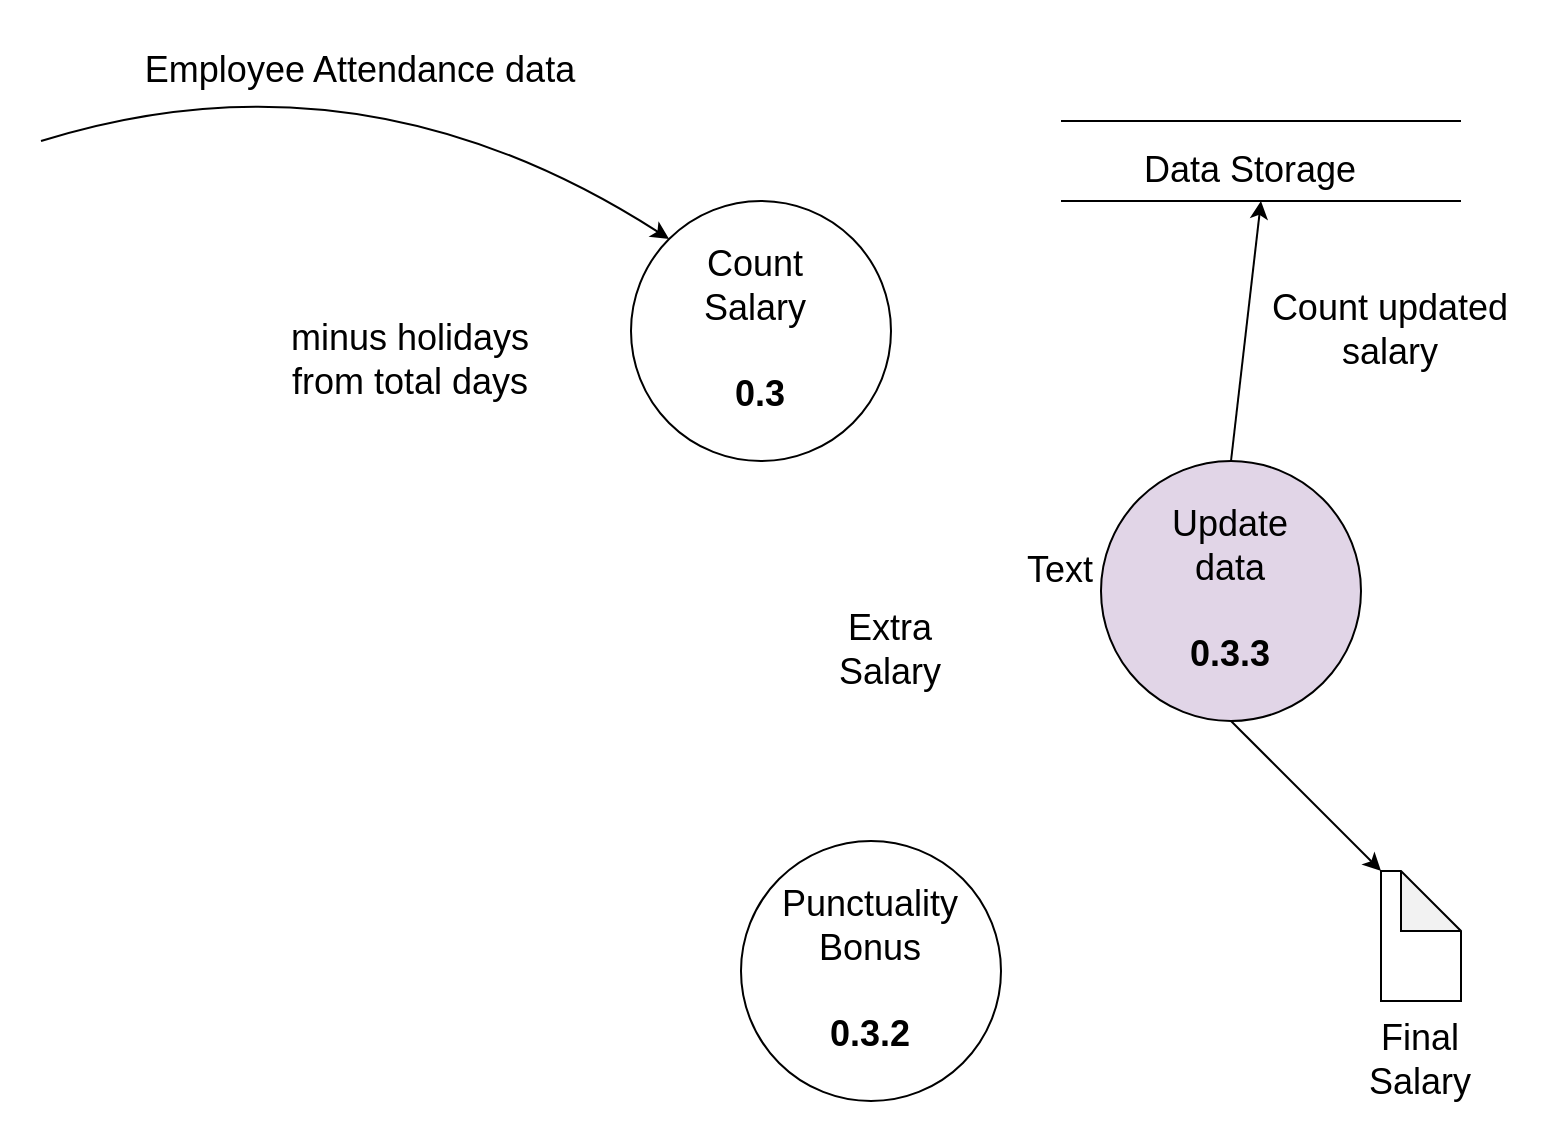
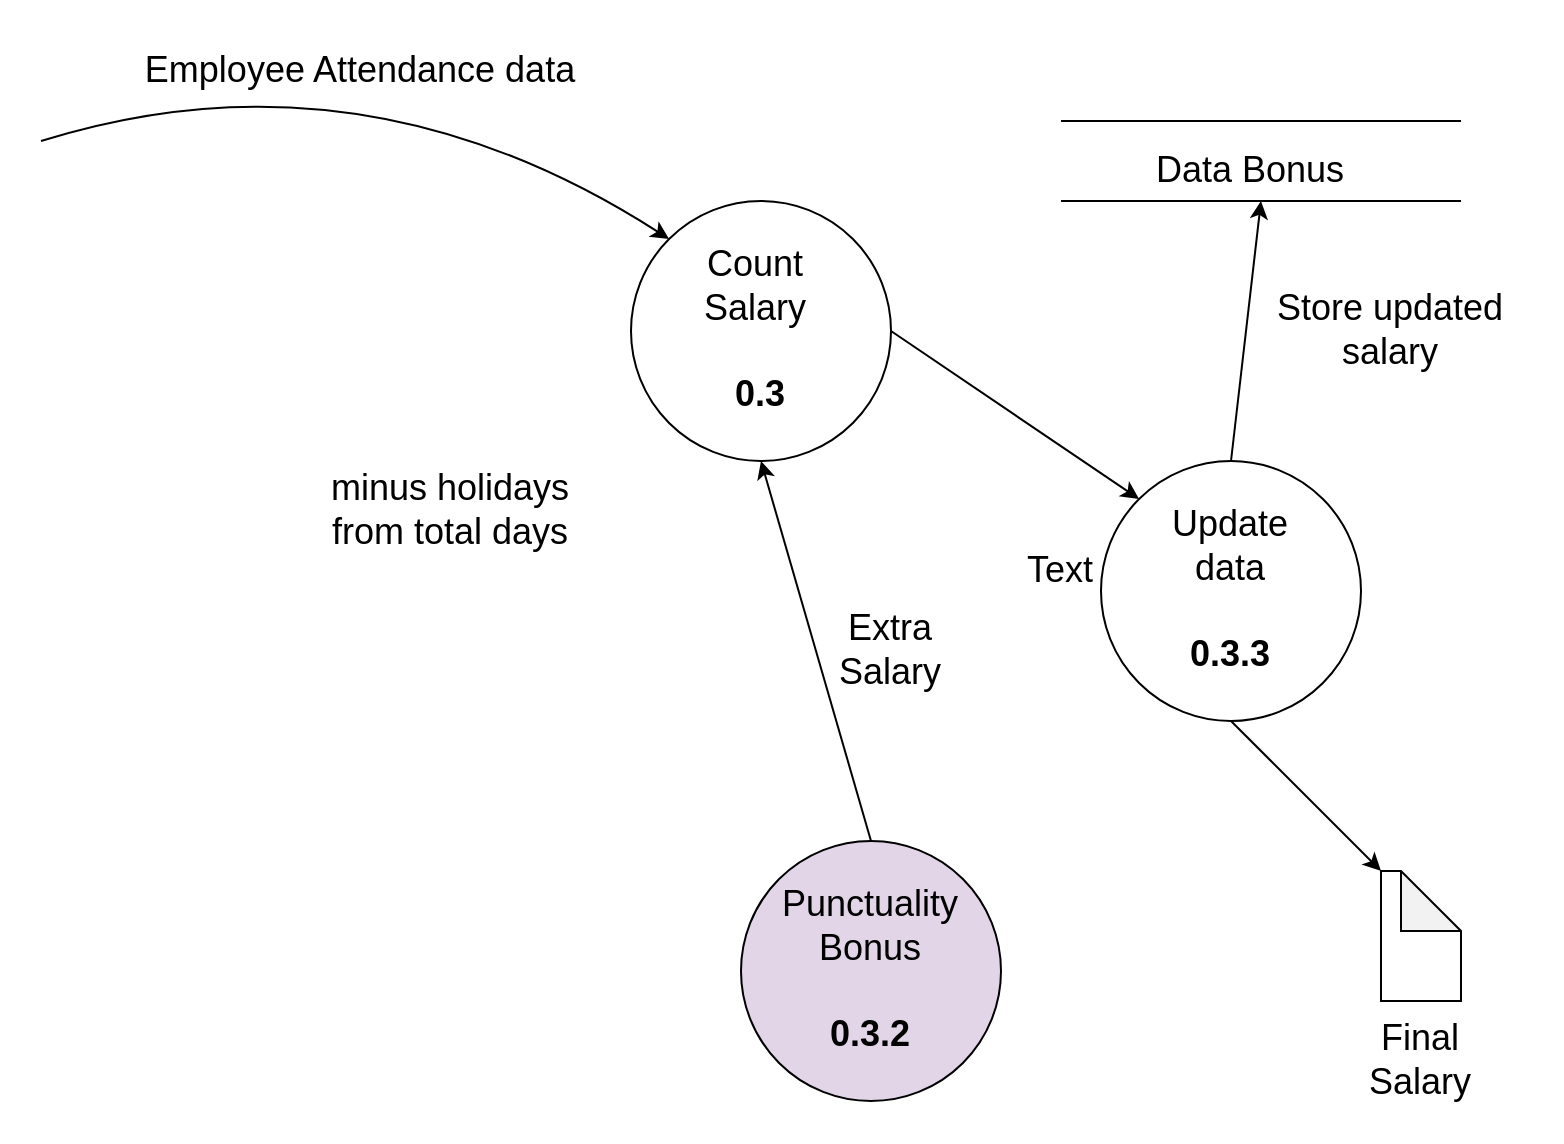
node "Data Storage": label "Data Storage" -> "Data Bonus"
node "Count updated salary": label "Count updated salary" -> "Store updated salary"
node "minus holidays from total days": moved (411, 361) -> (451, 511)
edge "Count Salary 0.3" -> "Update data 0.3.3": added
node "Update data 0.3.3": fillcolor #e1d5e7 -> #ffffff
edge "Punctuality Bonus 0.3.2" -> "Count Salary 0.3": added
node "Punctuality Bonus 0.3.2": fillcolor #ffffff -> #e1d5e7
